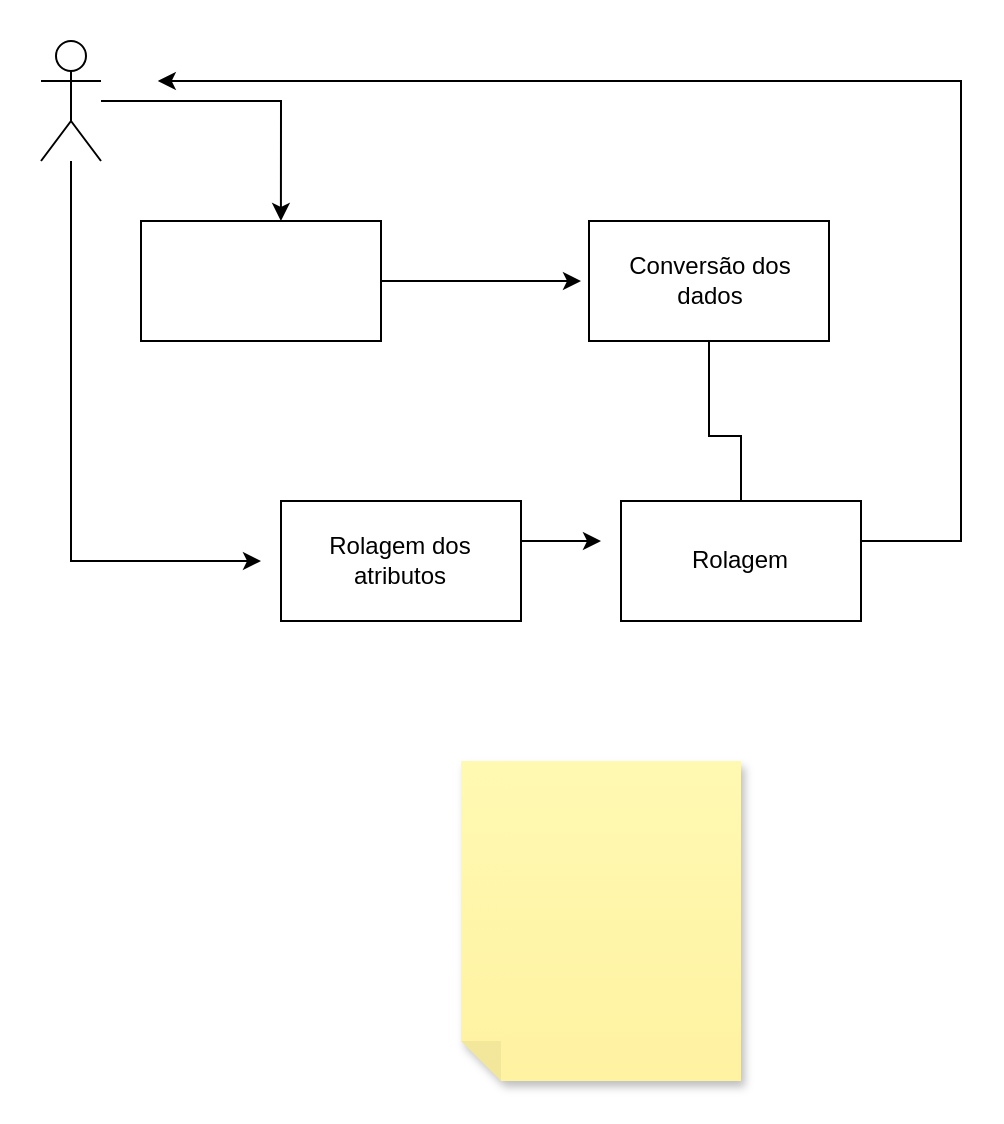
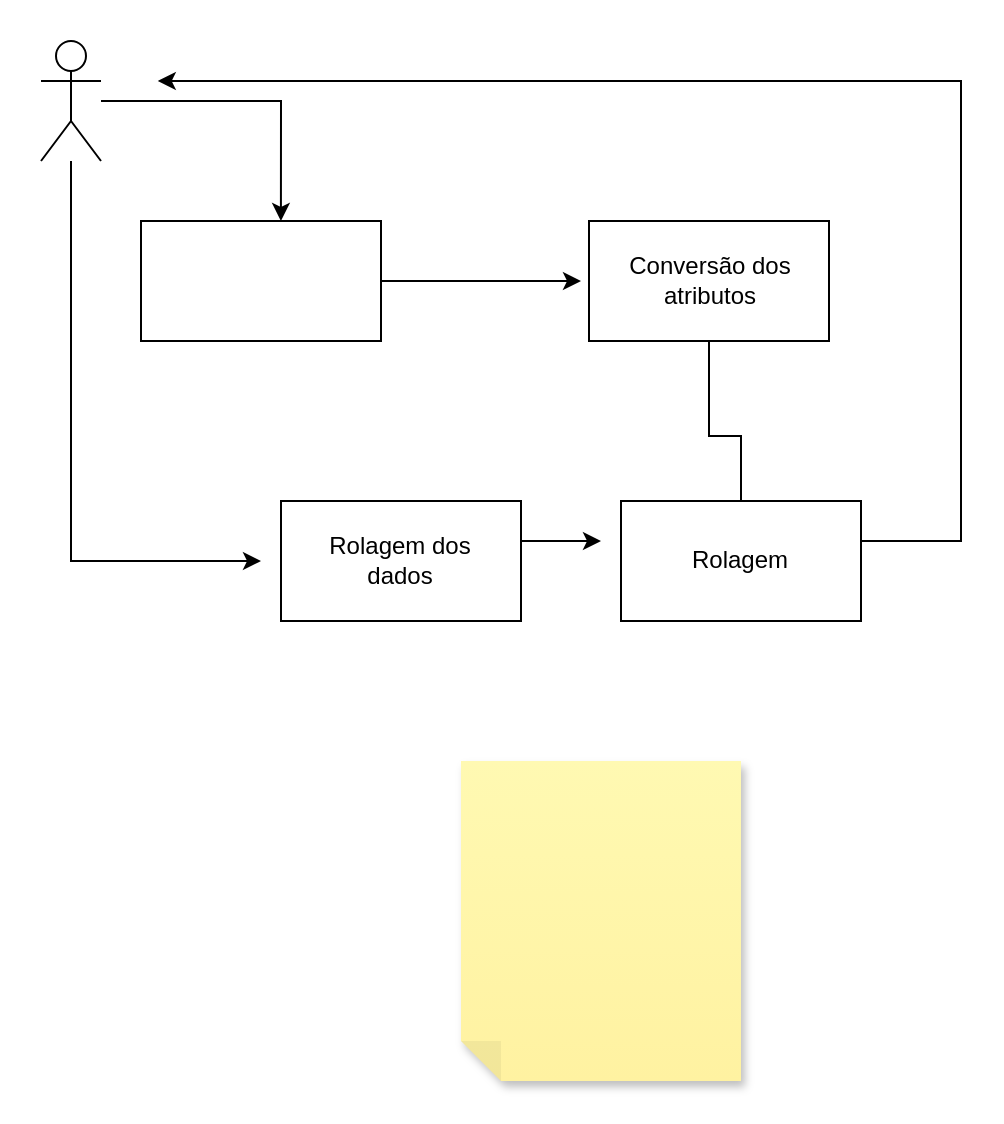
node "Conversão dos dados": label "Conversão dos dados" -> "Conversão dos atributos"
node "Rolagem dos atributos": label "Rolagem dos atributos" -> "Rolagem dos dados"
